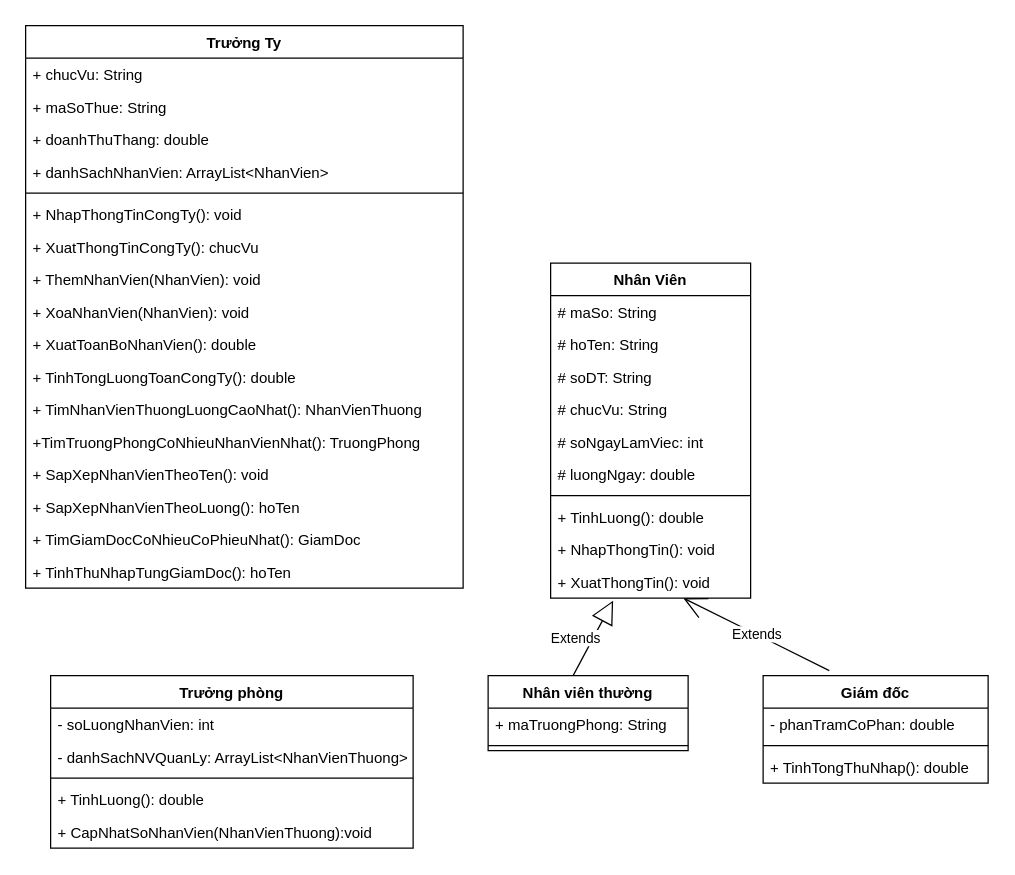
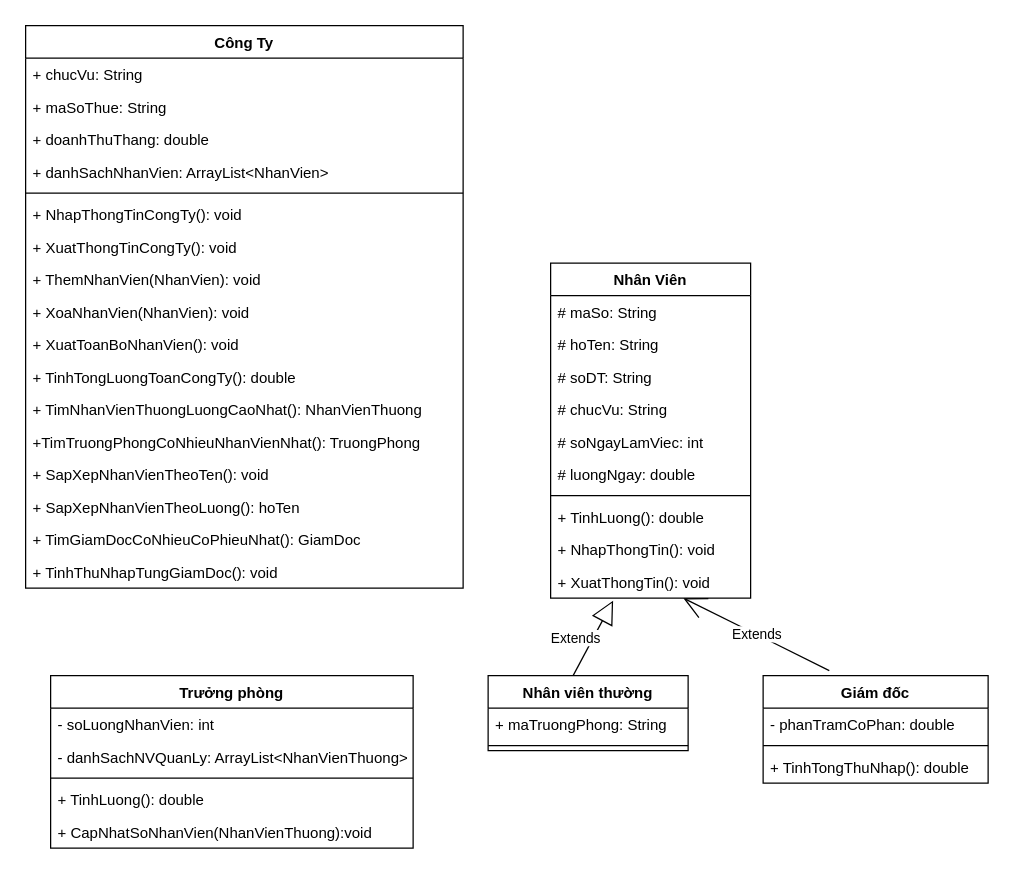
node "Trưởng Ty": label "Trưởng Ty" -> "Công Ty"
node "+ XuatThongTinCongTy(): chucVu": label "+ XuatThongTinCongTy(): chucVu" -> "+ XuatThongTinCongTy(): void"
node "+ XuatToanBoNhanVien(): double": label "+ XuatToanBoNhanVien(): double" -> "+ XuatToanBoNhanVien(): void"
node "+ TinhThuNhapTungGiamDoc(): hoTen": label "+ TinhThuNhapTungGiamDoc(): hoTen" -> "+ TinhThuNhapTungGiamDoc(): void"
